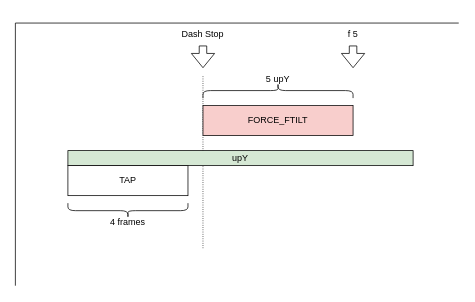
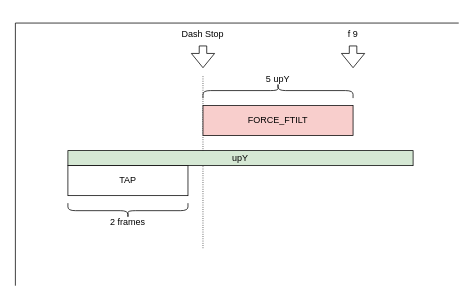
node "f 5": label "f 5" -> "f 9"
node "4 frames": label "4 frames" -> "2 frames"
